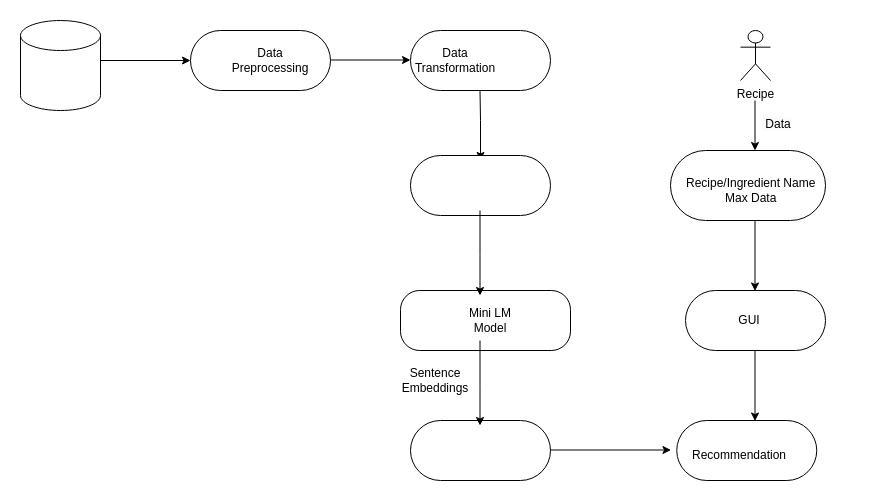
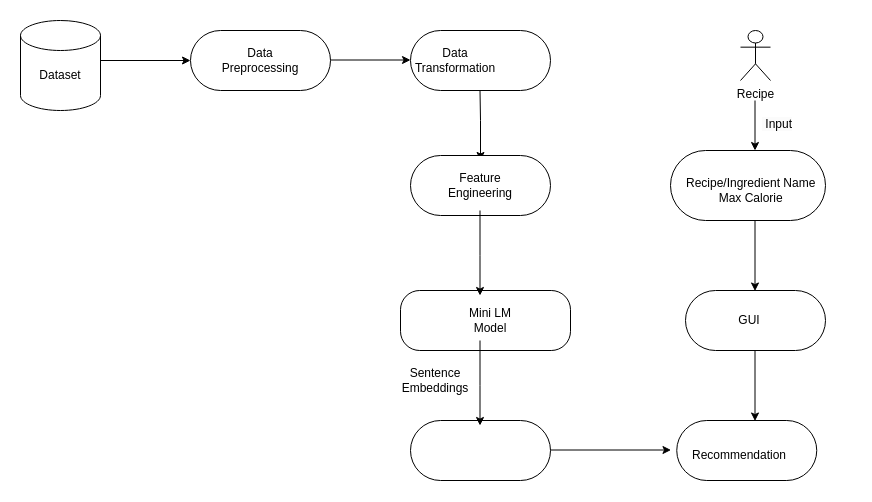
node "Data Preprocessing": moved (271, 61) -> (261, 61)
node "Dataset": added
node "Data": label "Data" -> "Input"
node "Feature Engineering": added
node "Recipe/Ingredient Name Max Data": label "Recipe/Ingredient Name Max Data" -> "Recipe/Ingredient Name Max Calorie"
